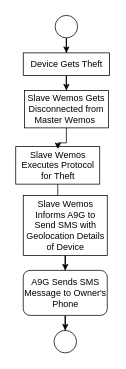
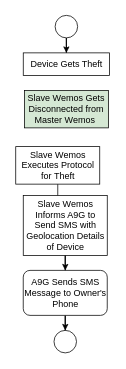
edge "Device Gets Theft" -> "Slave Wemos Gets Disconnected from Master Wemos": removed
node "Slave Wemos Gets Disconnected from Master Wemos": fillcolor #ffffff -> #d5e8d4
edge "Slave Wemos Gets Disconnected from Master Wemos" -> "Slave Wemos Executes Protocol for Theft": removed
